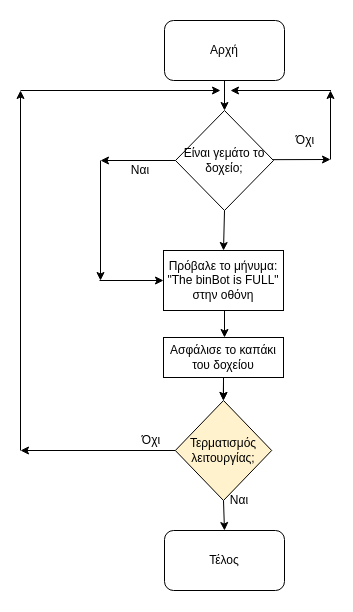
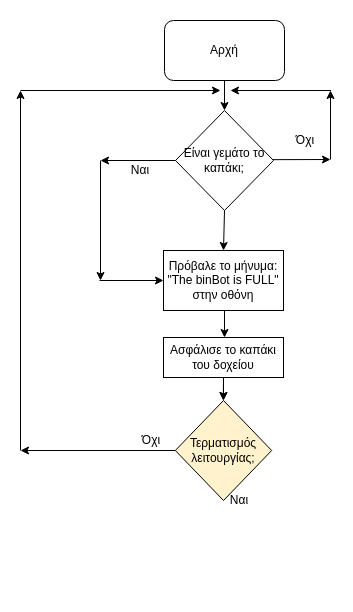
node "Είναι γεμάτο το δοχείο;": label "Είναι γεμάτο το δοχείο;" -> "Είναι γεμάτο το καπάκι;"
edge "Τερματισμός λειτουργίας;" -> "Τέλος": removed
node "Τέλος": removed
